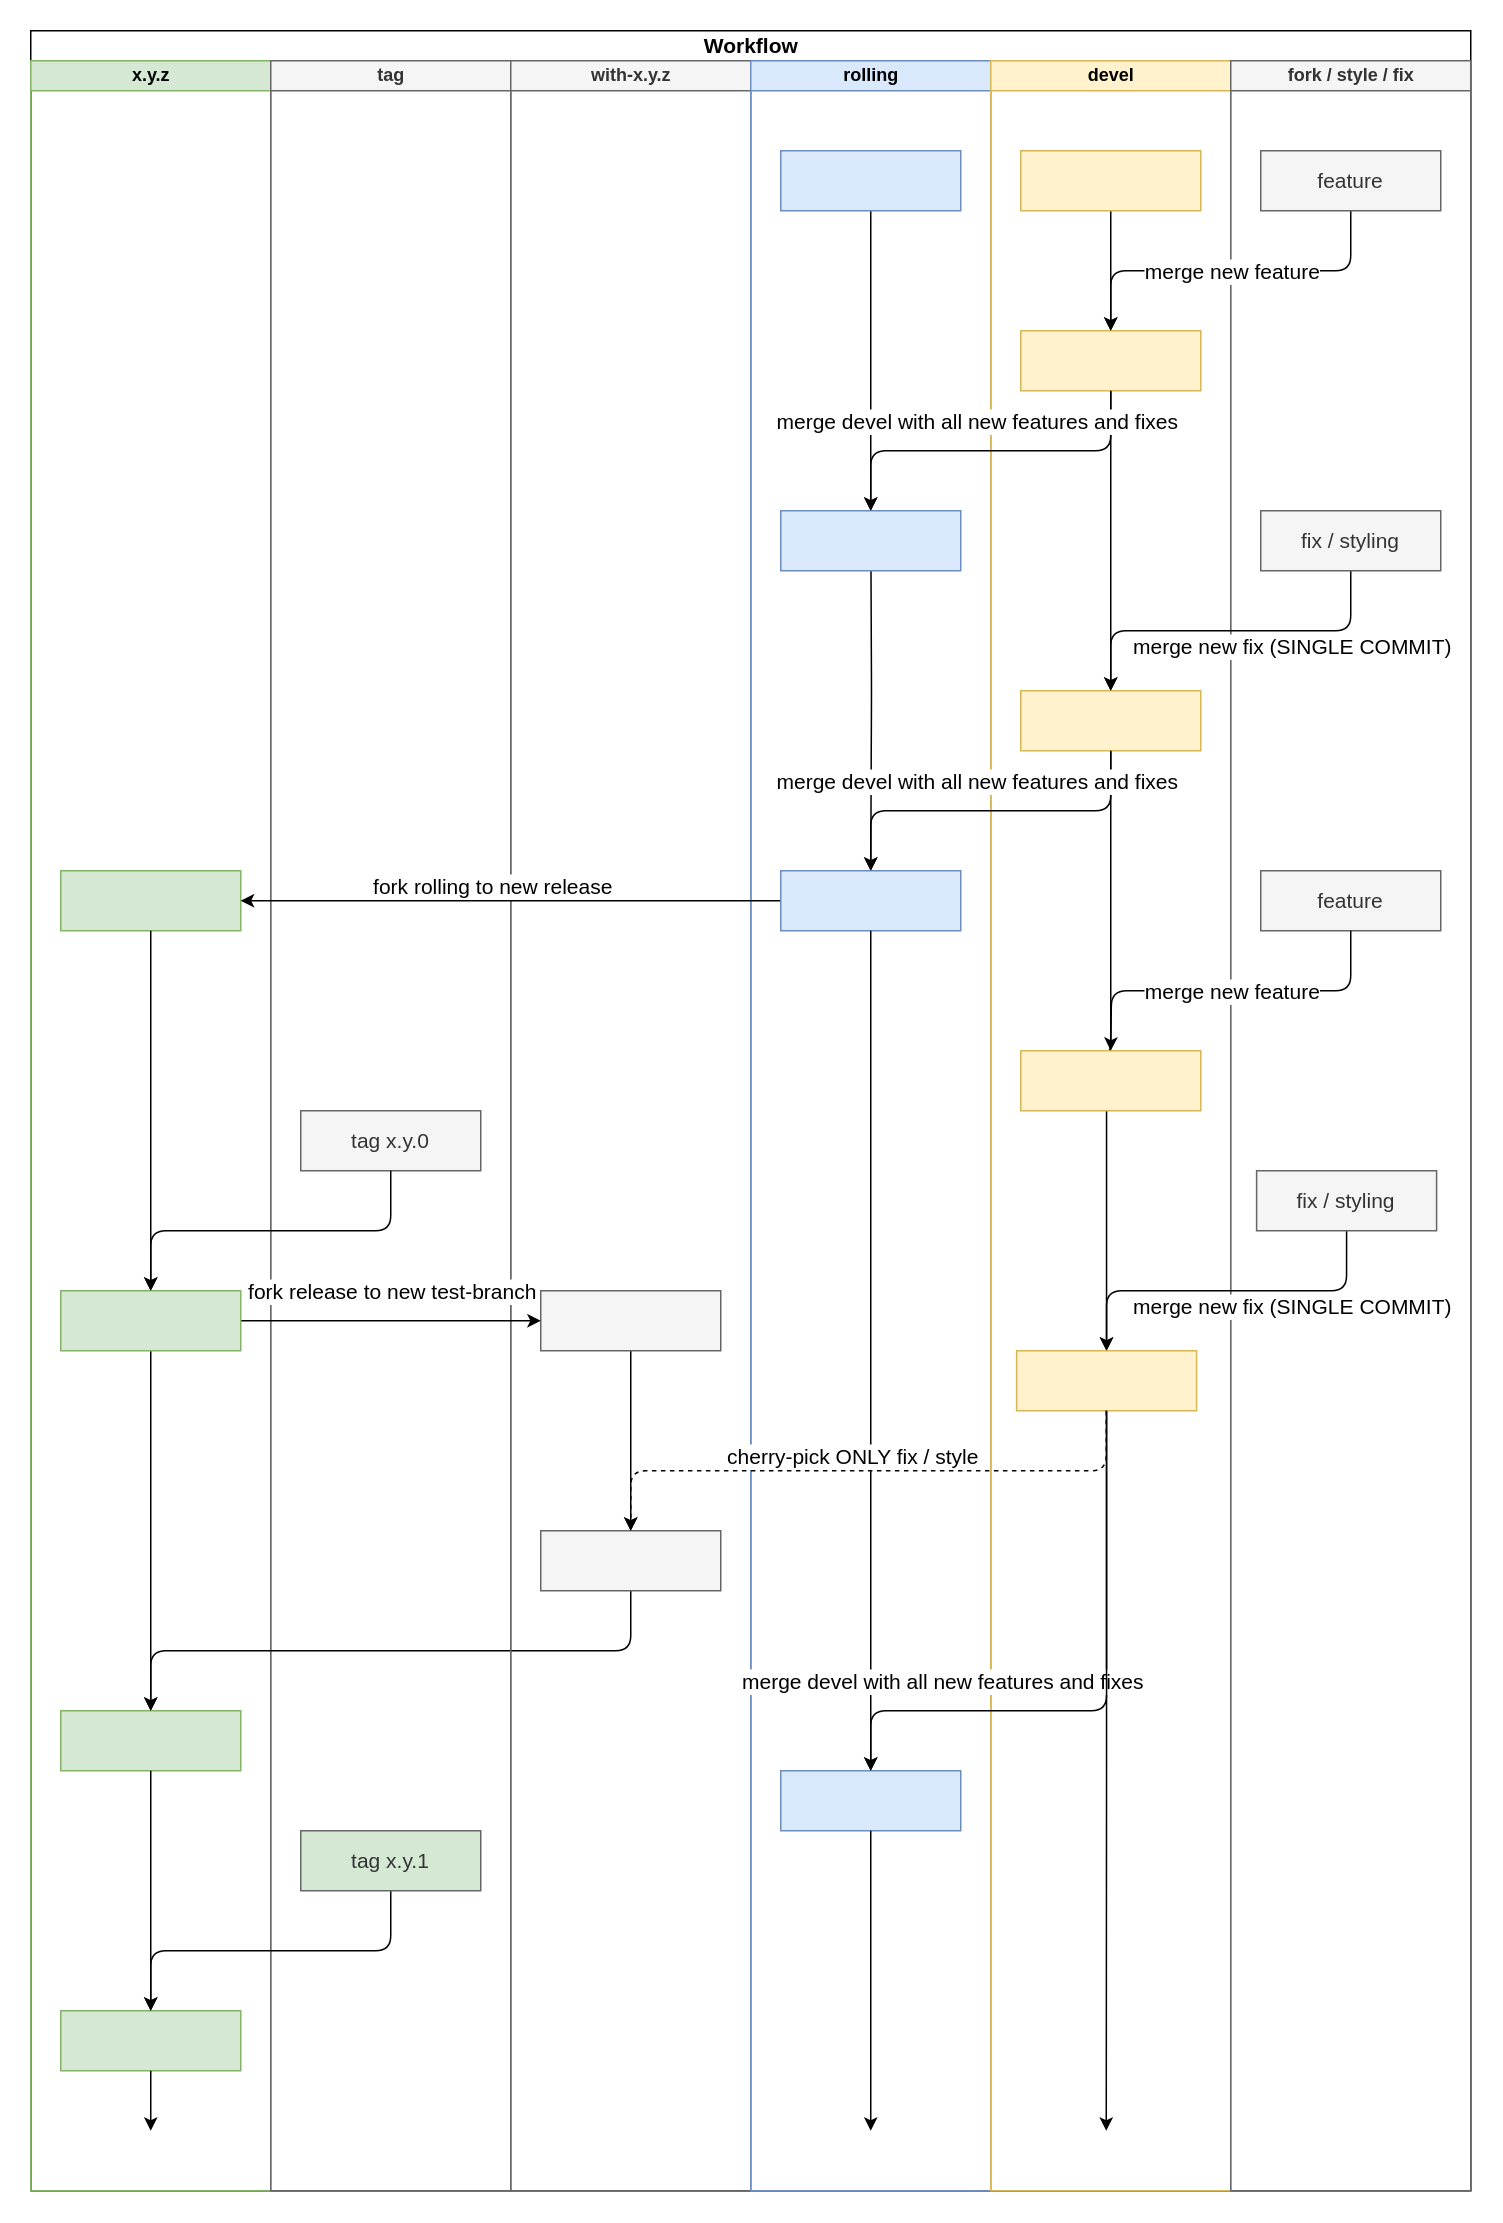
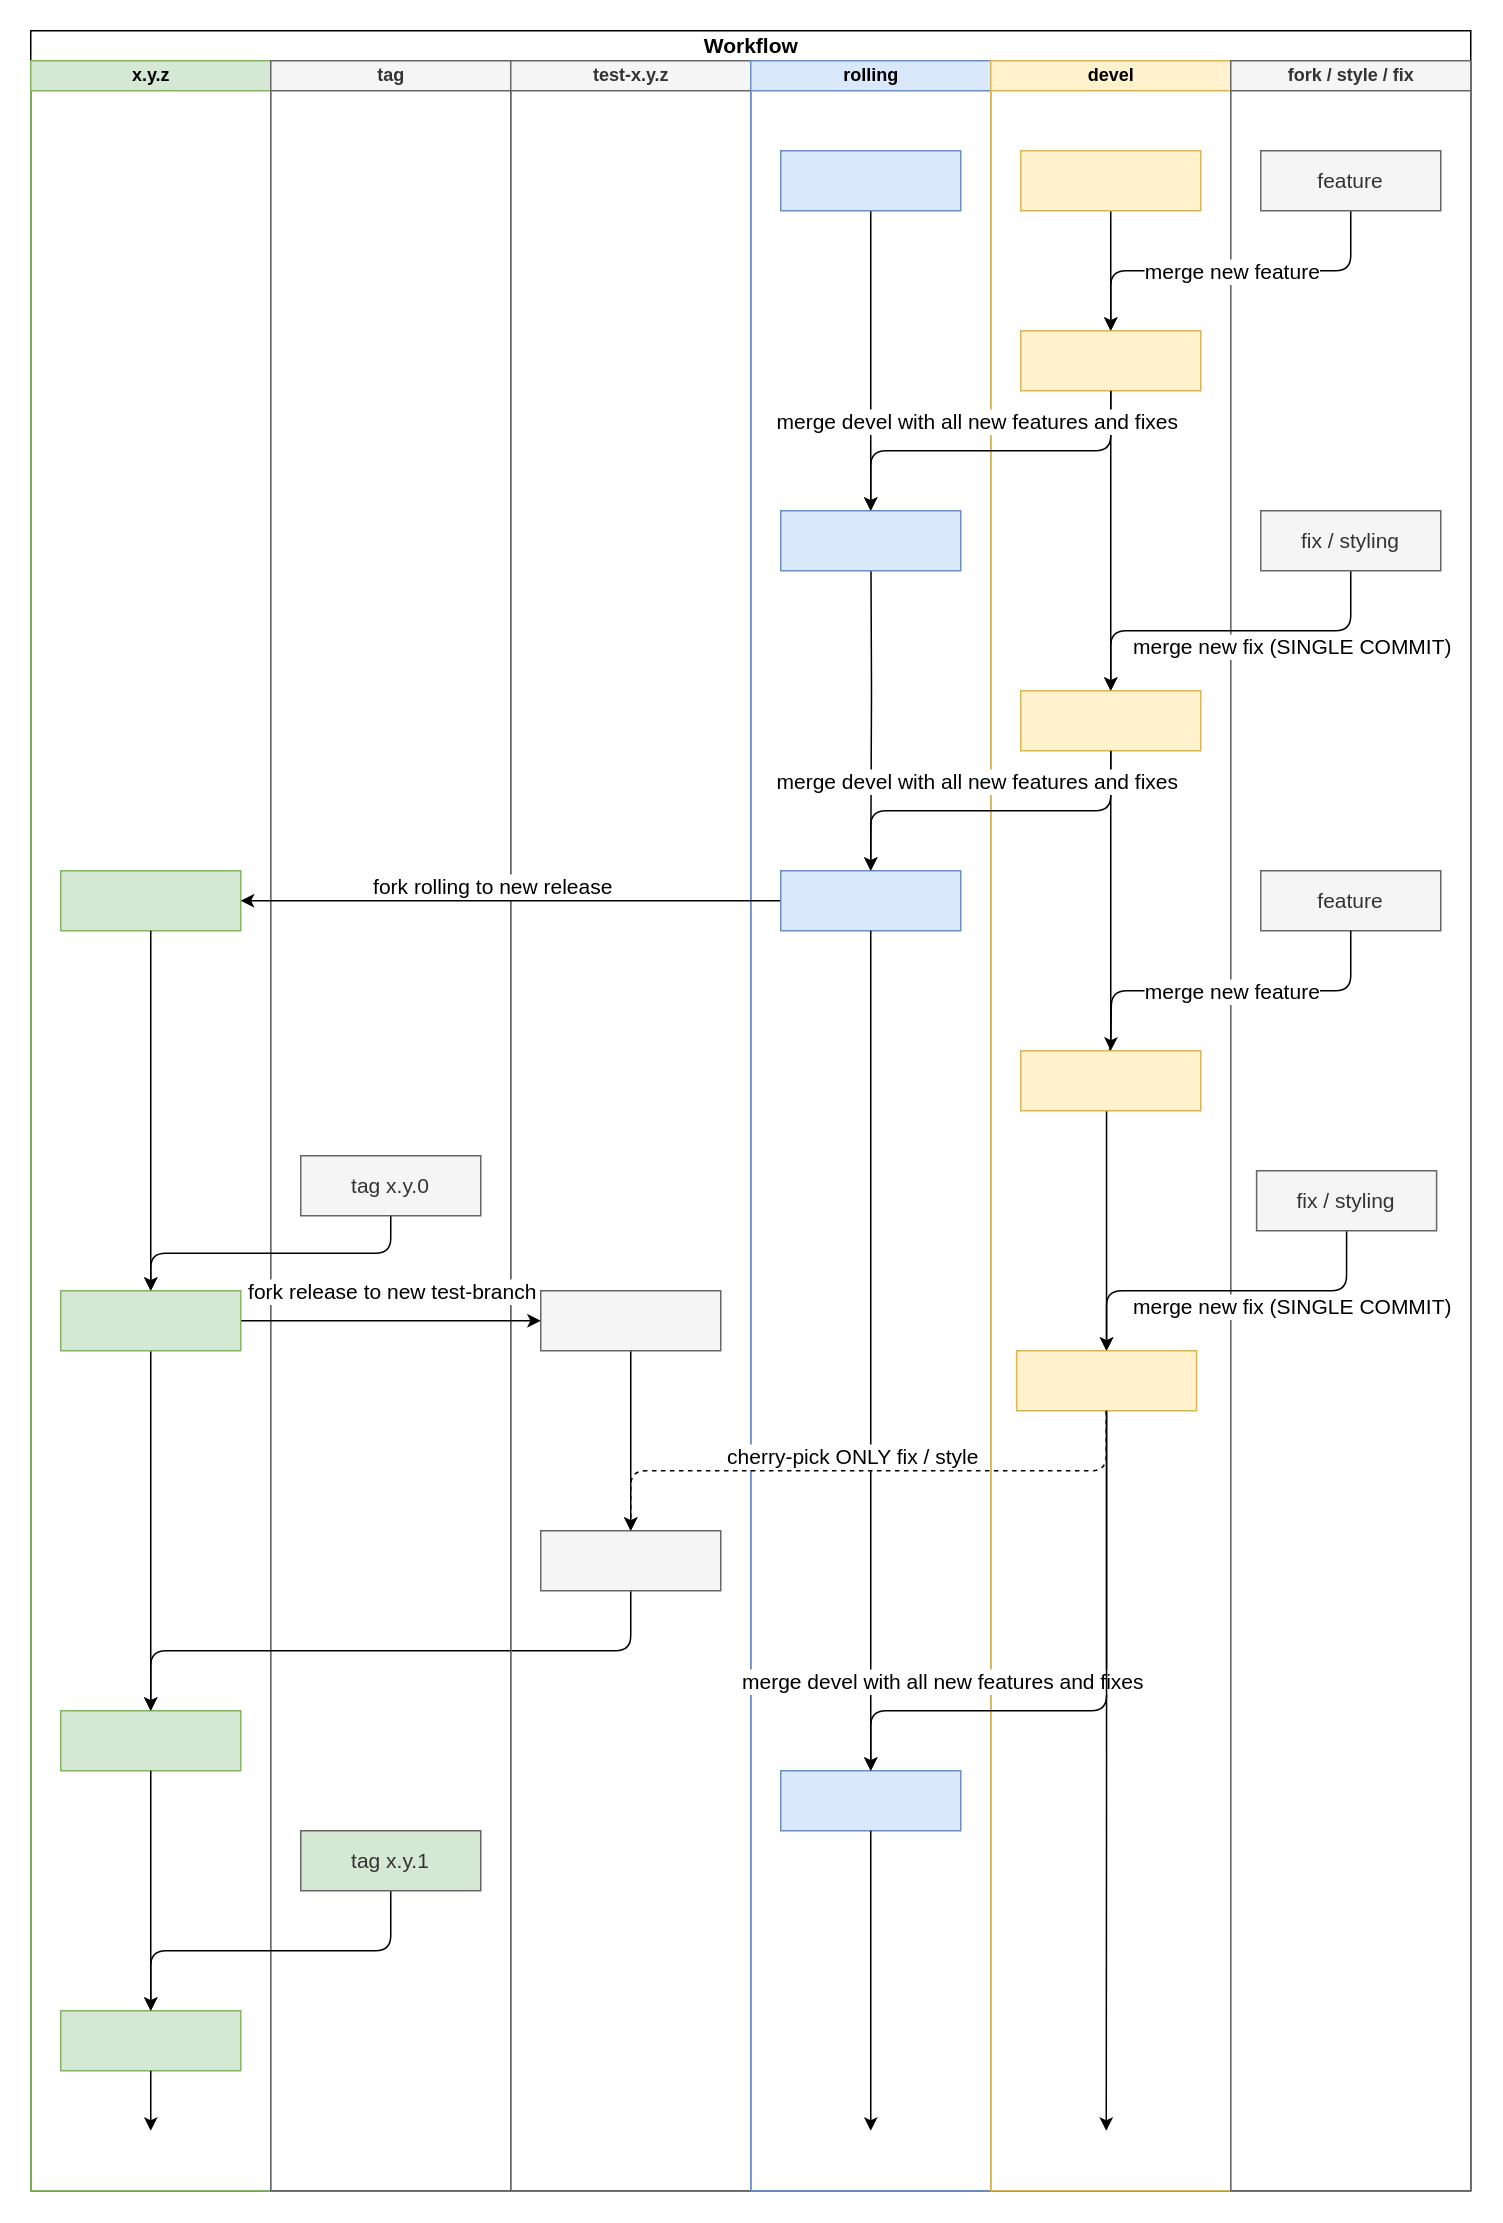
node "with-x.y.z": label "with-x.y.z" -> "test-x.y.z"
node "tag x.y.0": moved (391, 1141) -> (391, 1186)
